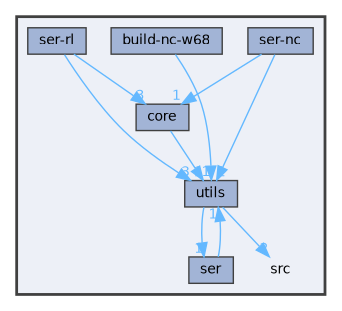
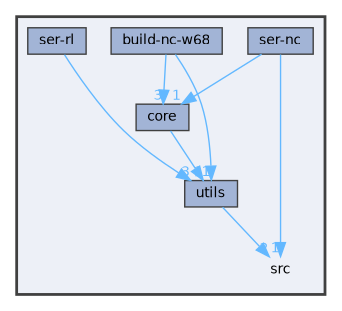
edge "ser-rl" -> "core": now "build-nc-w68" -> "core"
edge "ser-nc" -> "utils": now "ser-nc" -> "src"
node "ser": removed
